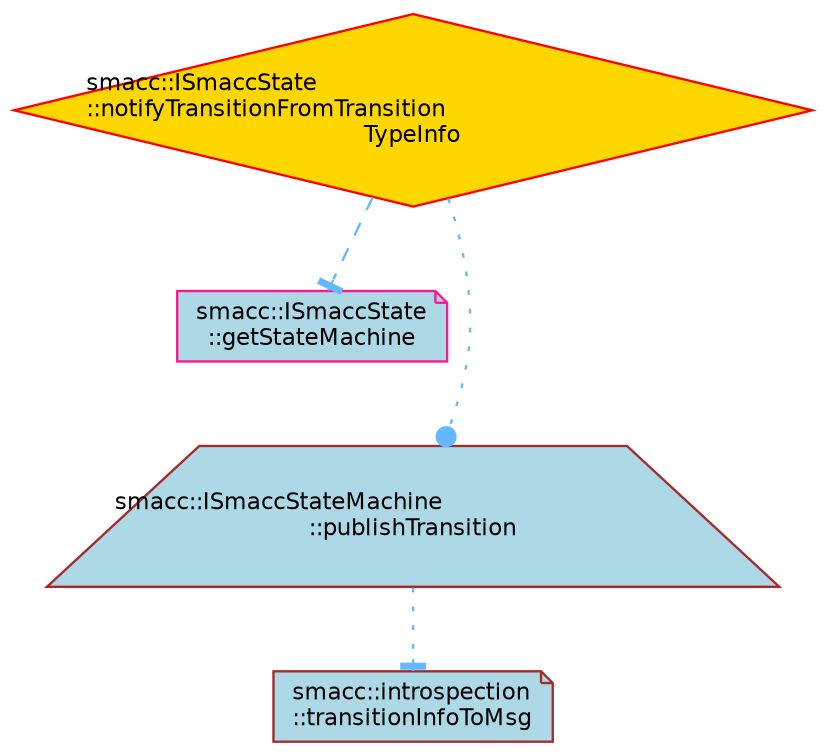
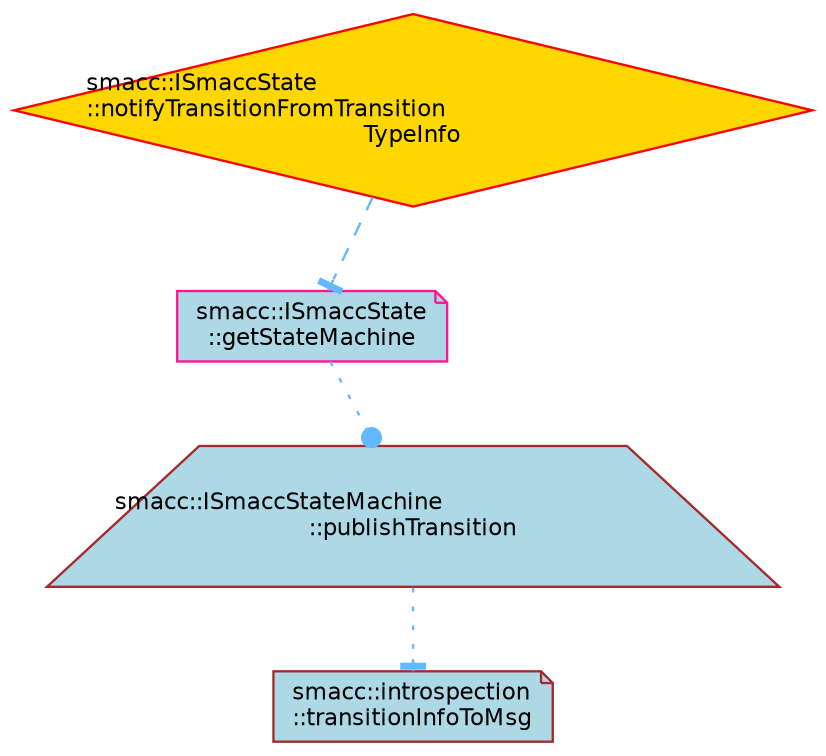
edge "smacc::ISmaccState ::notifyTransitionFromTransition TypeInfo" -> "smacc::ISmaccStateMachine ::publishTransition": now "smacc::ISmaccState ::getStateMachine" -> "smacc::ISmaccStateMachine ::publishTransition"
